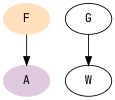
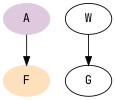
edge "F" -> "A": reversed
edge "G" -> "W": reversed
